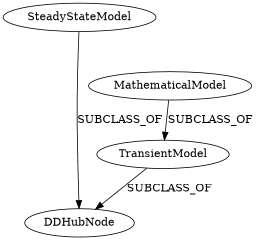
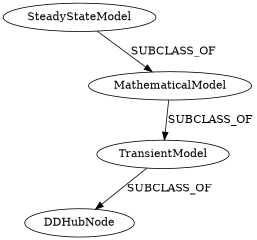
edge "SteadyStateModel" -> "DDHubNode": now "SteadyStateModel" -> "MathematicalModel"
